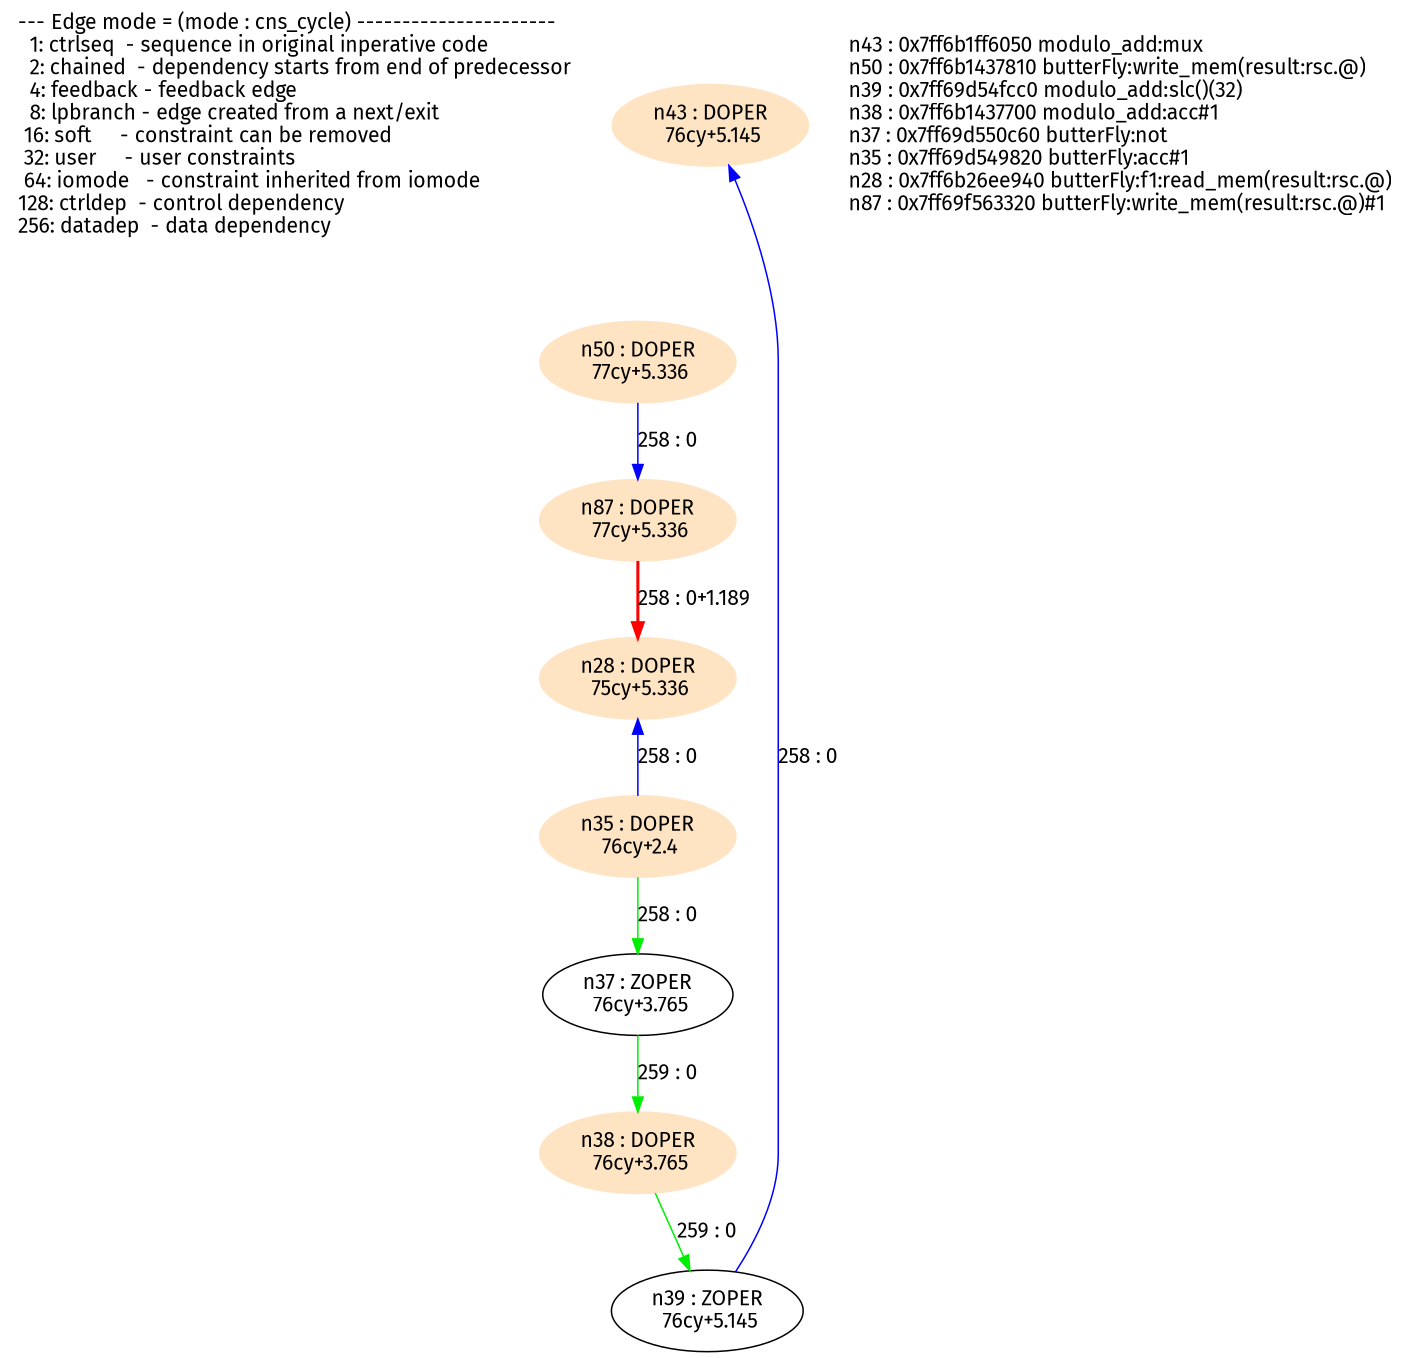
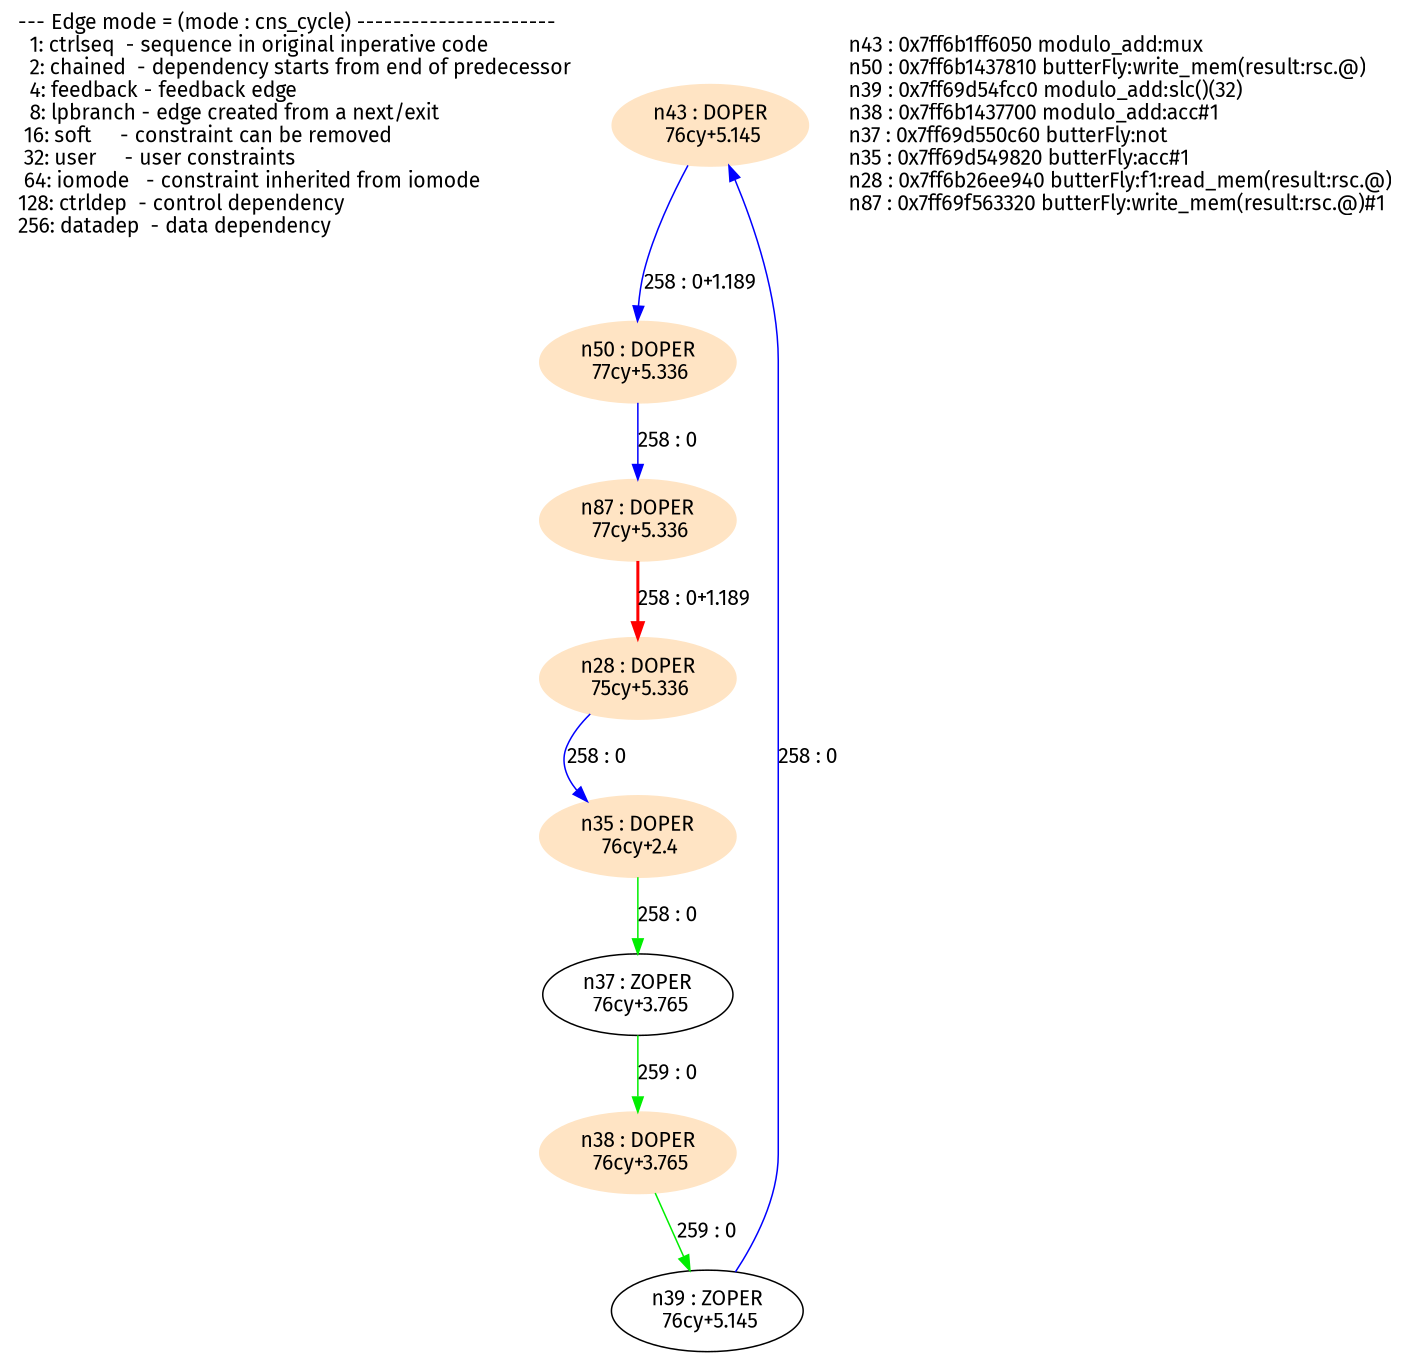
edge "n43 : DOPER 76cy+5.145" -> "n50 : DOPER 77cy+5.336": added, label "258 : 0+1.189"
edge "n35 : DOPER 76cy+2.4" -> "n28 : DOPER 75cy+5.336": reversed
